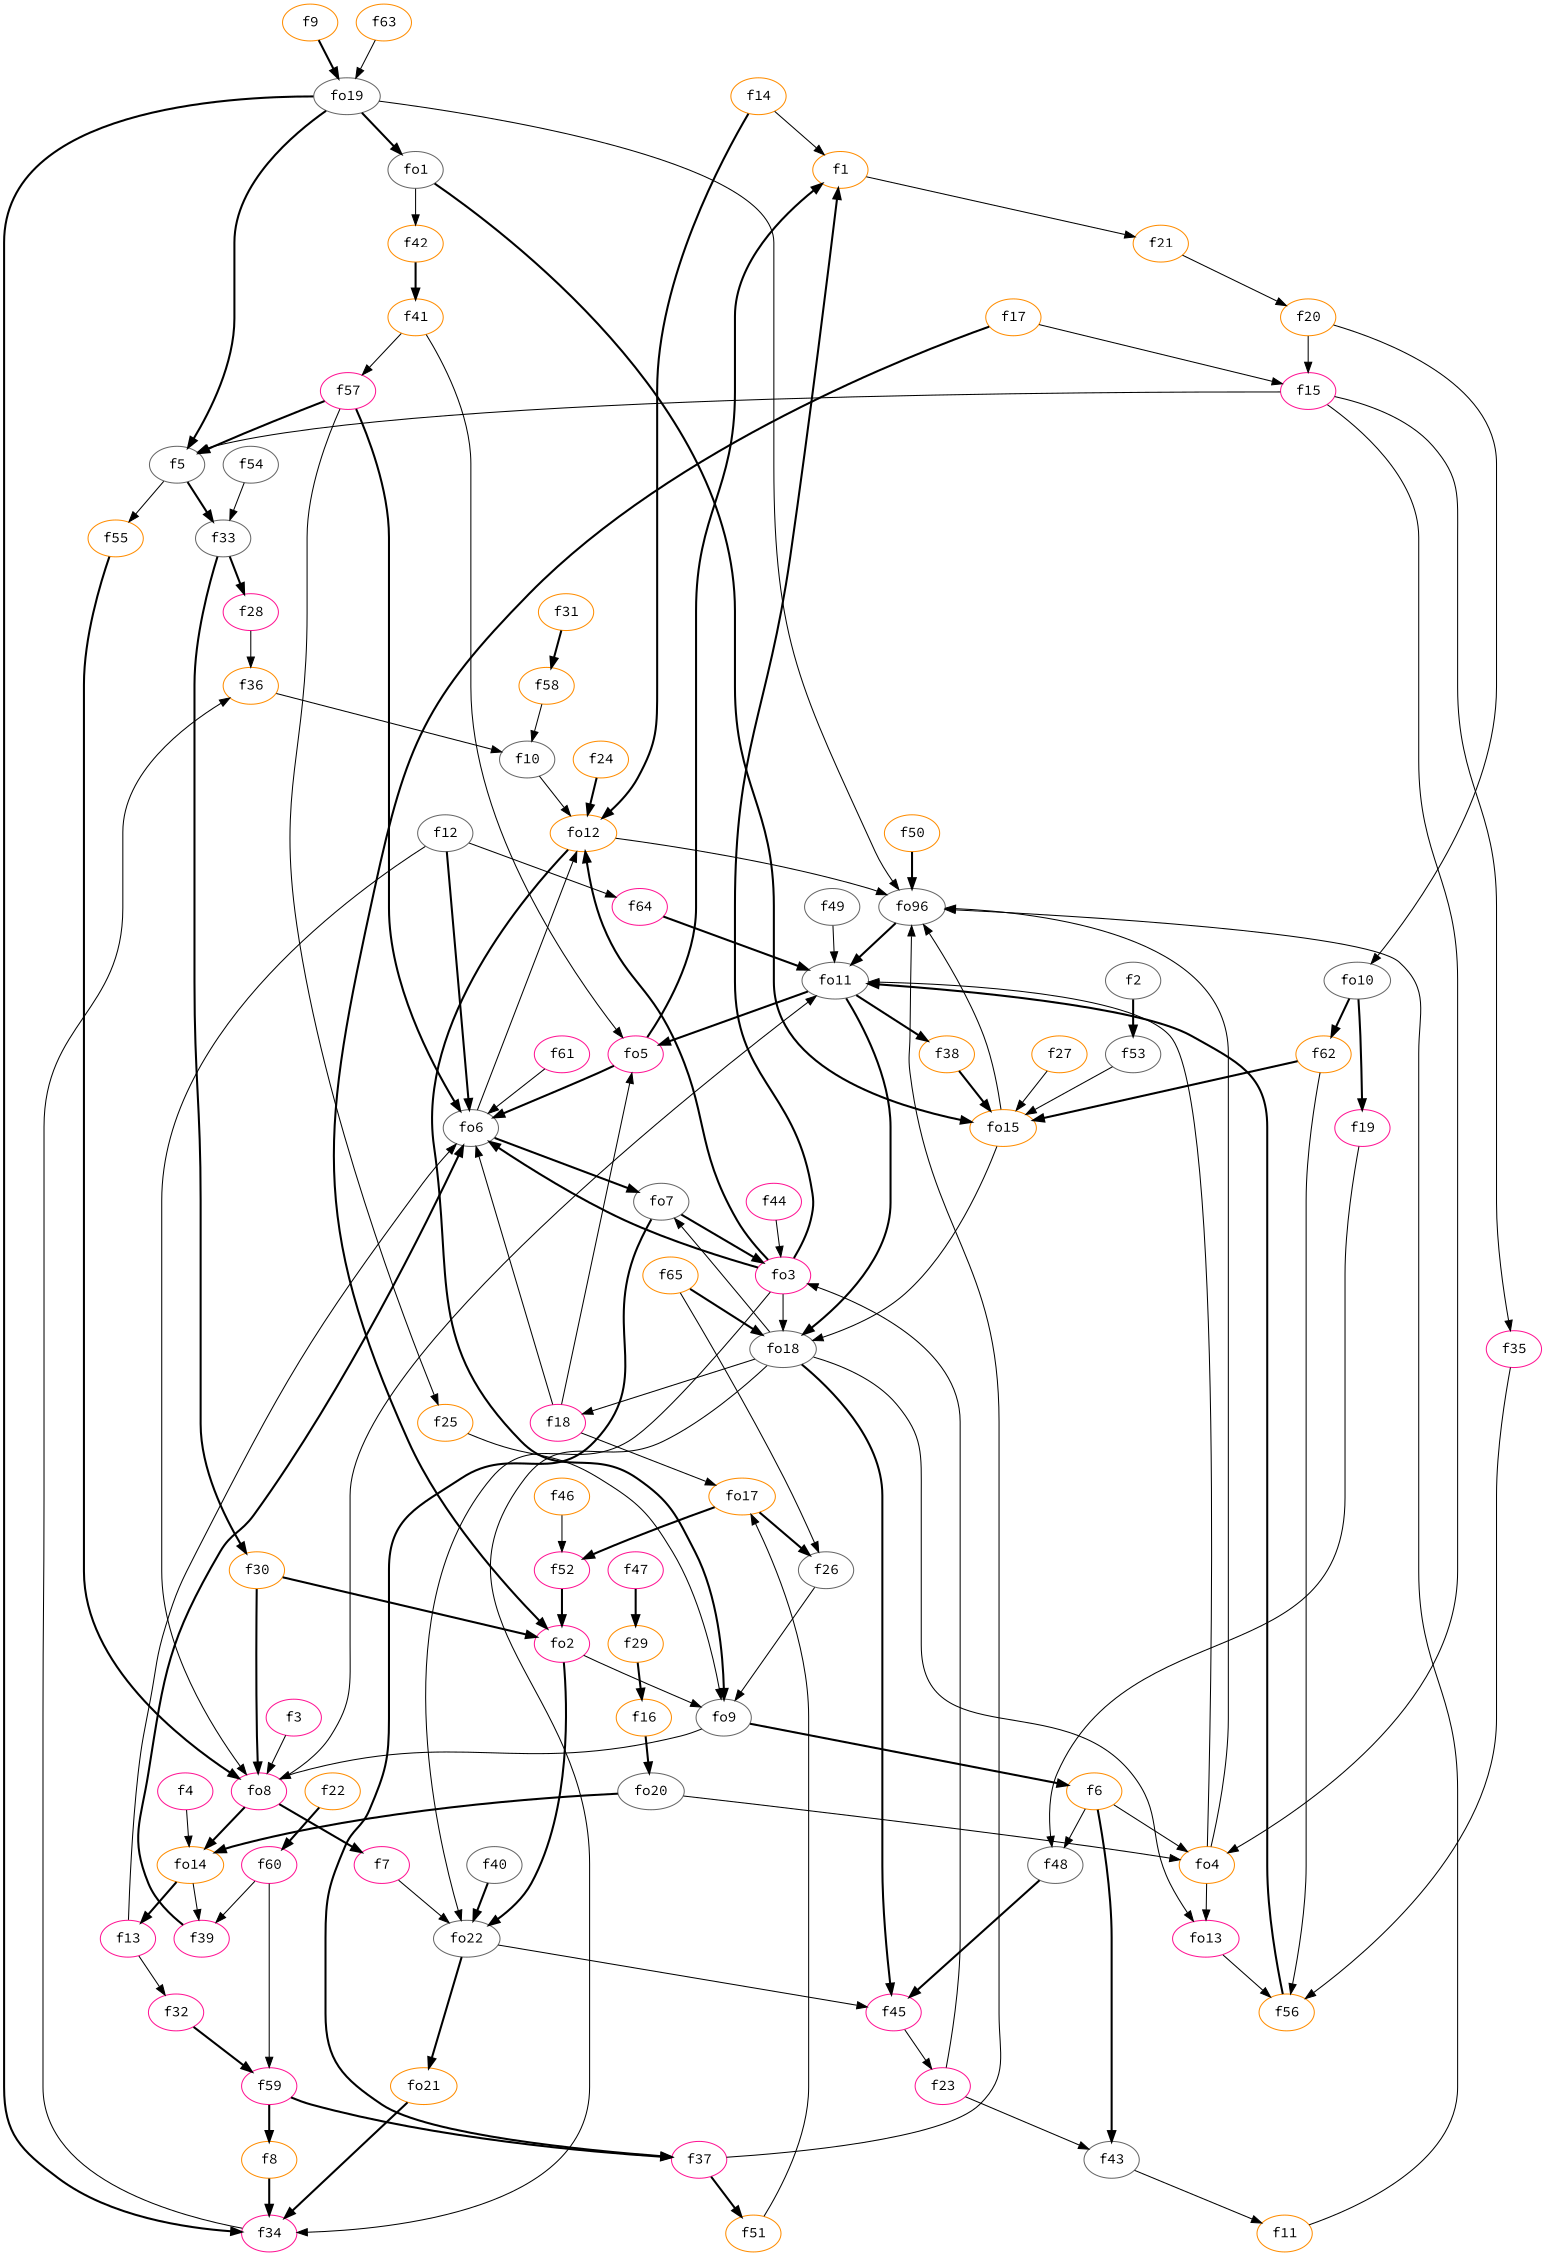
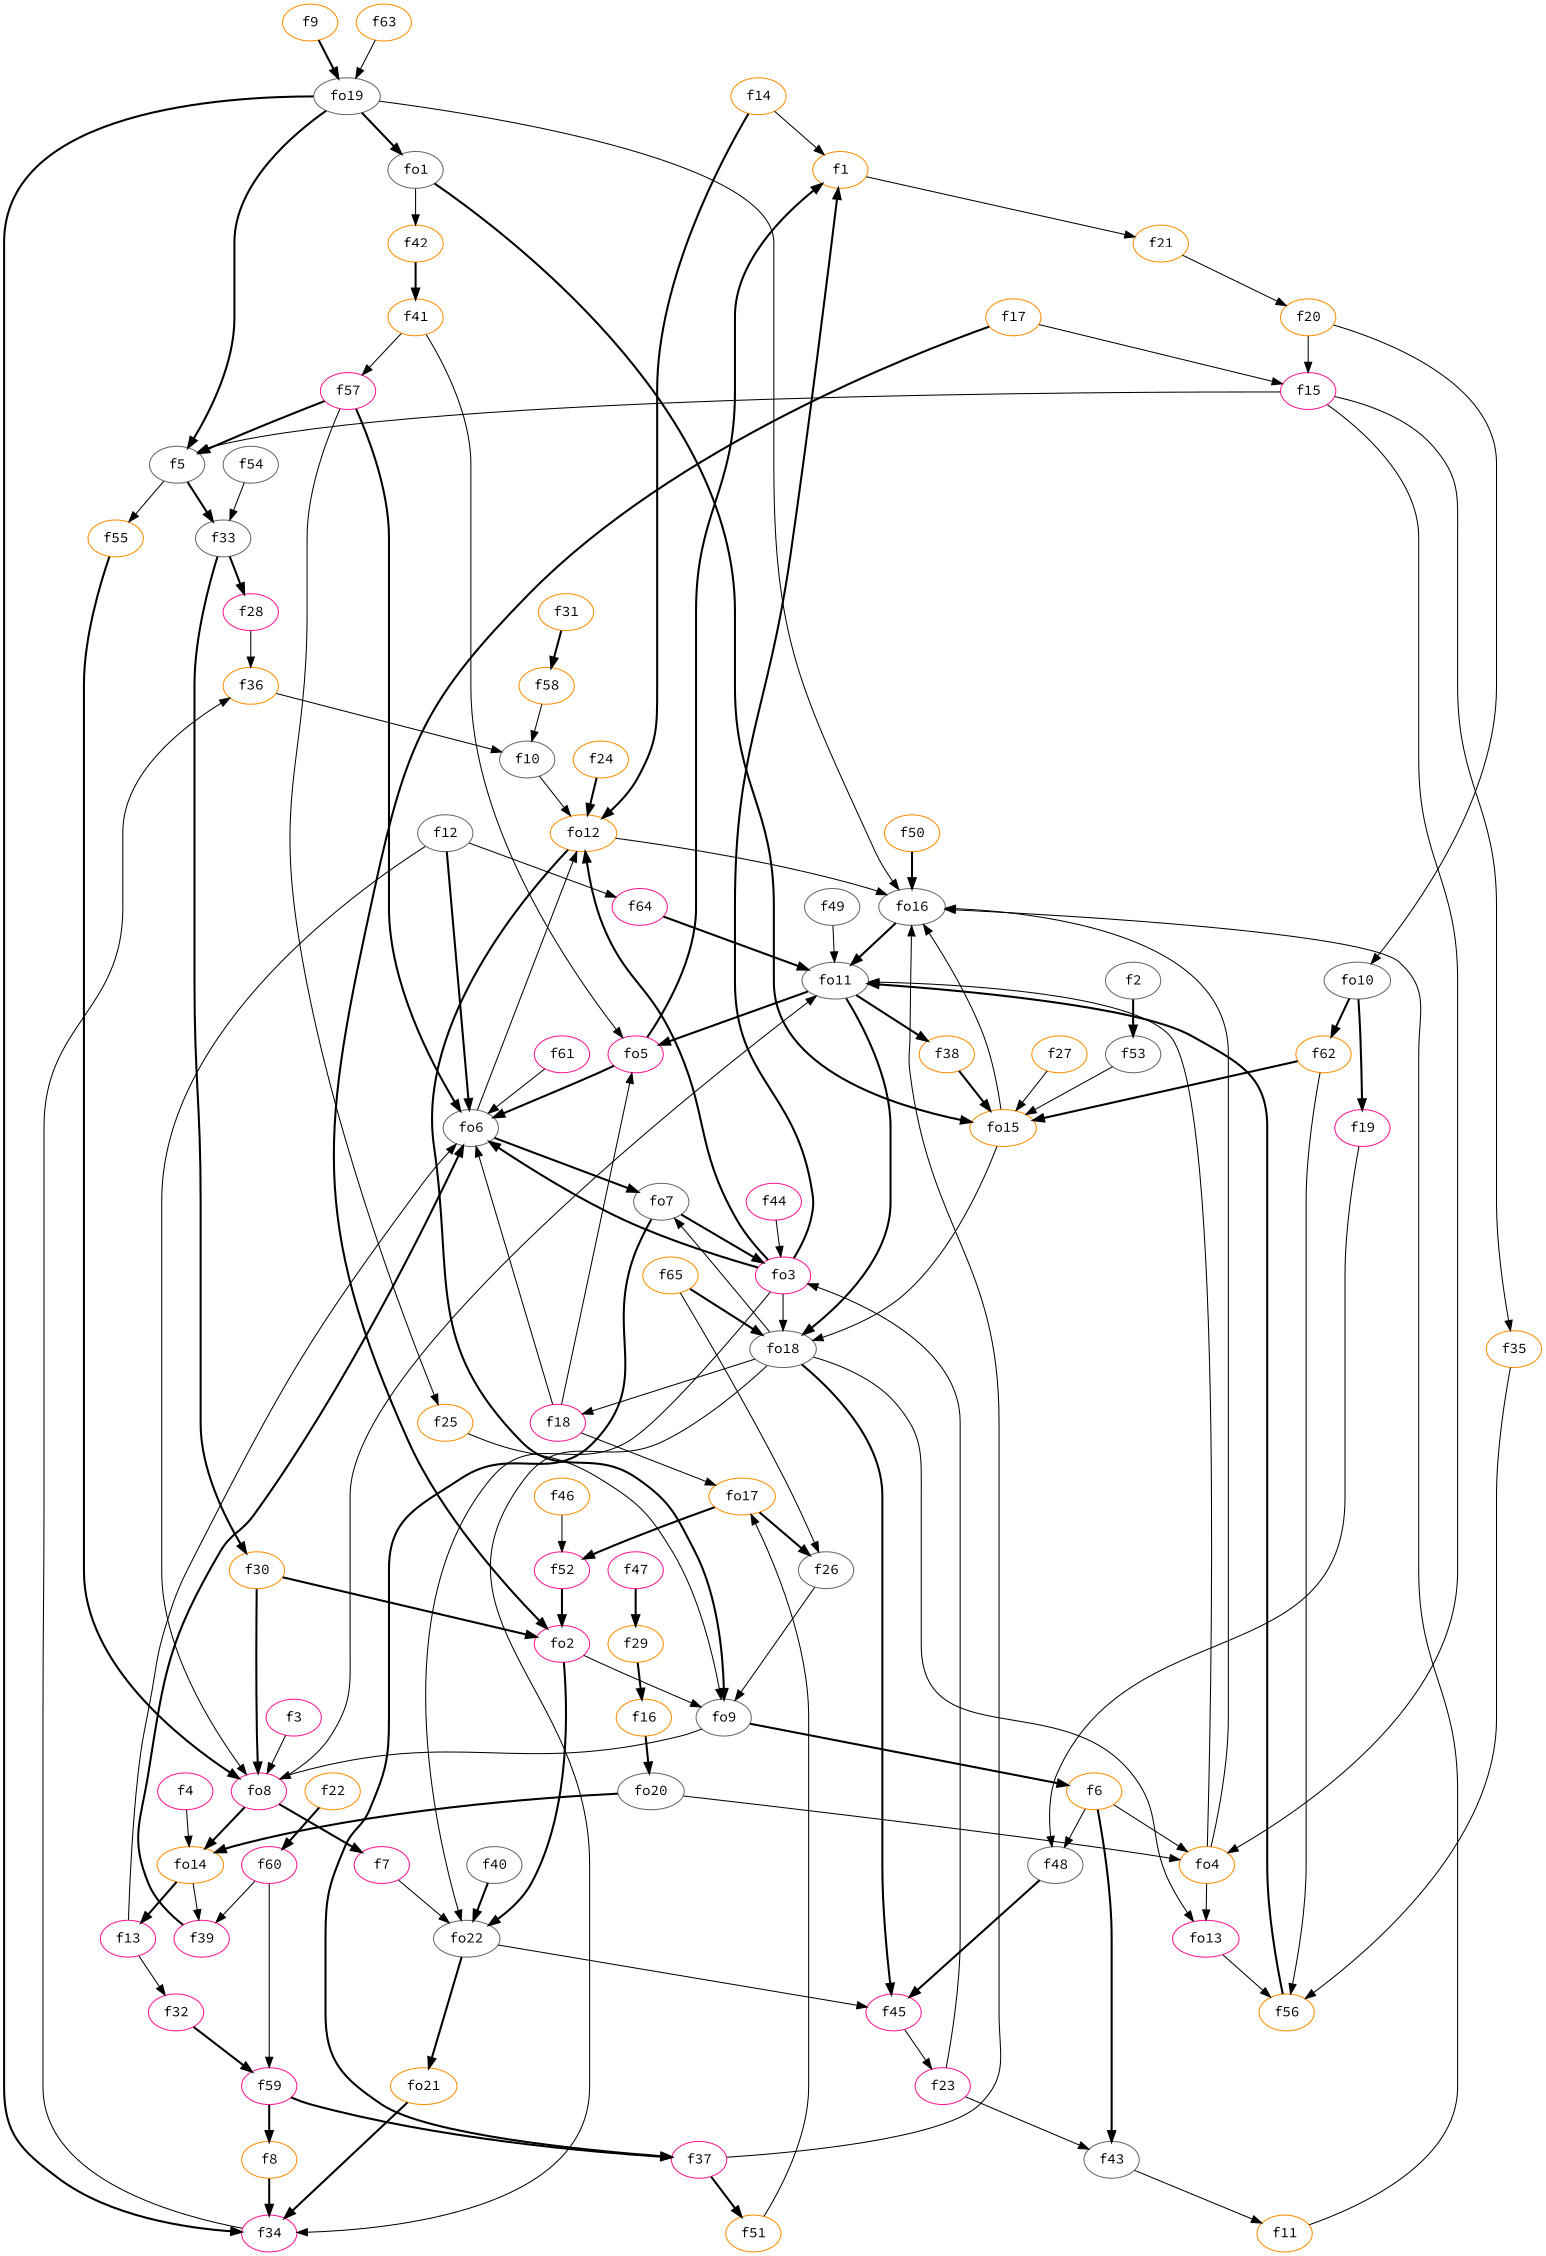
node "fo96": label "fo96" -> "fo16"
node "f35": color deeppink -> darkorange
